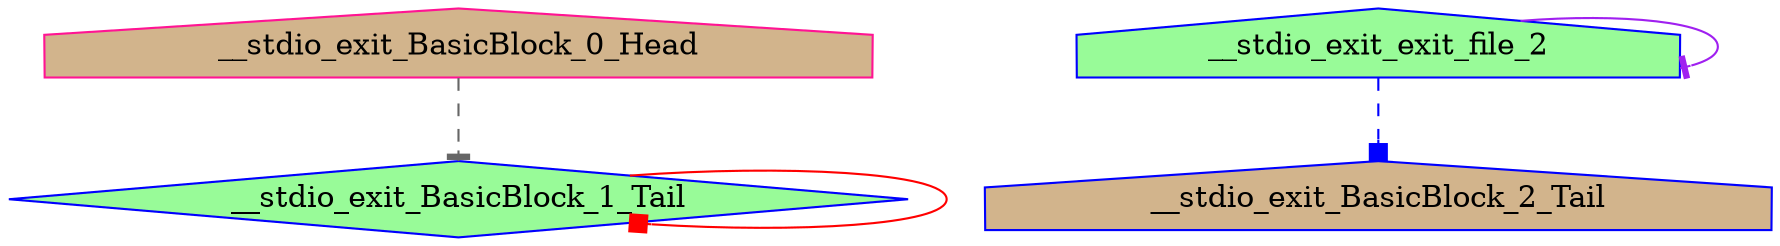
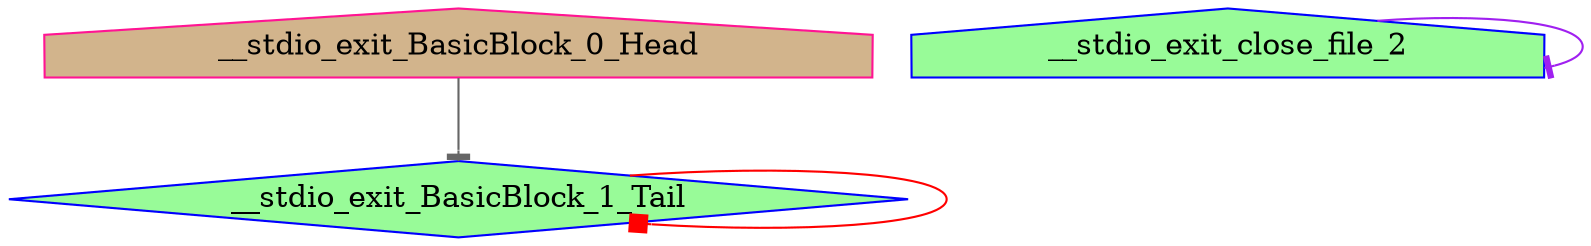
node "__stdio_exit_exit_file_2": label "__stdio_exit_exit_file_2" -> "__stdio_exit_close_file_2"
edge "__stdio_exit_BasicBlock_0_Head" -> "__stdio_exit_BasicBlock_1_Tail": style dashed -> solid
node "__stdio_exit_BasicBlock_2_Tail": removed
